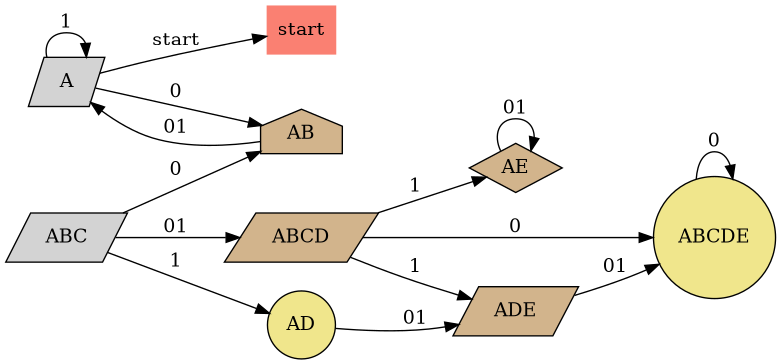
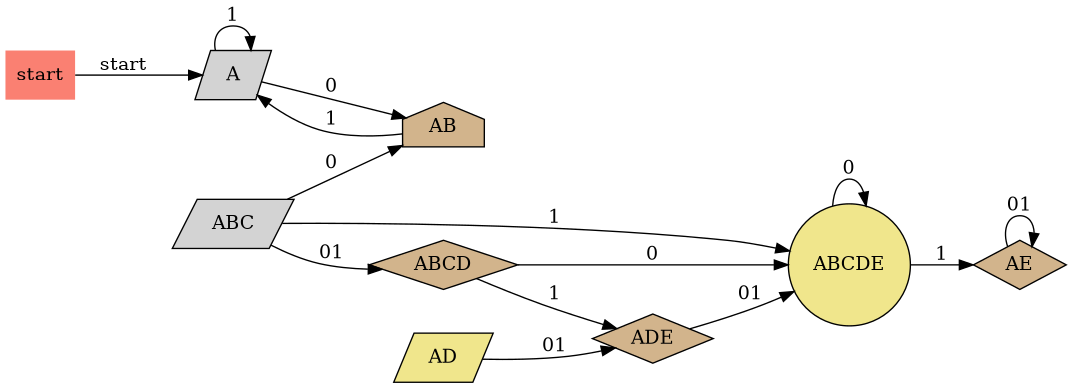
edge "A" -> "start": reversed
edge "AB" -> "A": label "01" -> "1"
edge "ABCD" -> "AE": now "ABCDE" -> "AE"
node "ABCD": shape parallelogram -> diamond
edge "ABC" -> "AD": now "ABC" -> "ABCDE"
node "ADE": shape parallelogram -> diamond
node "AD": shape circle -> parallelogram
